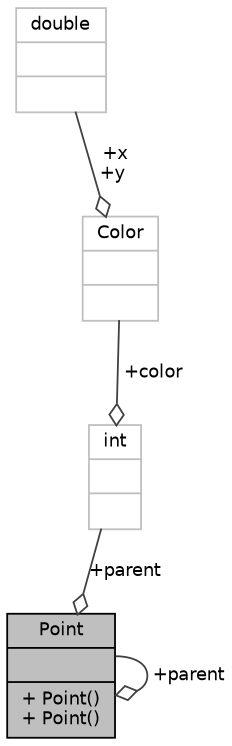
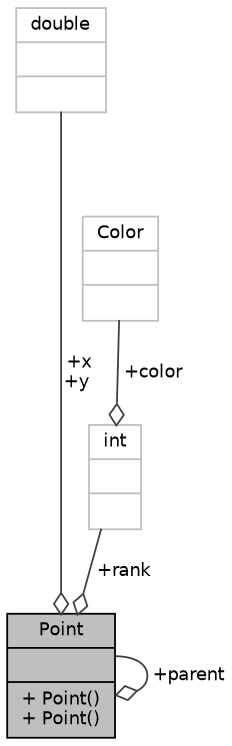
edge "double" -> "Color": now "double" -> "Point"
edge "int" -> "Point": label " +parent" -> " +rank"
